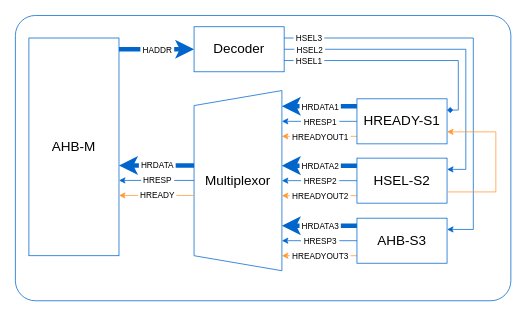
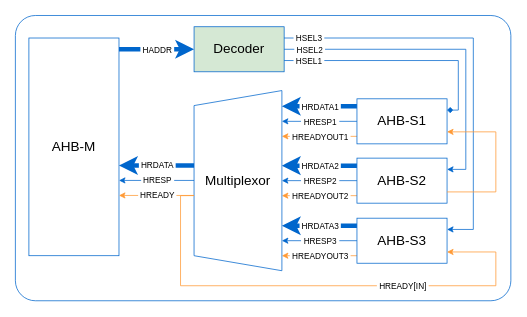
node "Decoder": fillcolor #ffffff -> #d5e8d4
node "HREADY-S1": label "HREADY-S1" -> "AHB-S1"
node "HSEL-S2": label "HSEL-S2" -> "AHB-S2"
edge "Multiplexor" -> "AHB-S3": added, label "HREADY[IN]"
